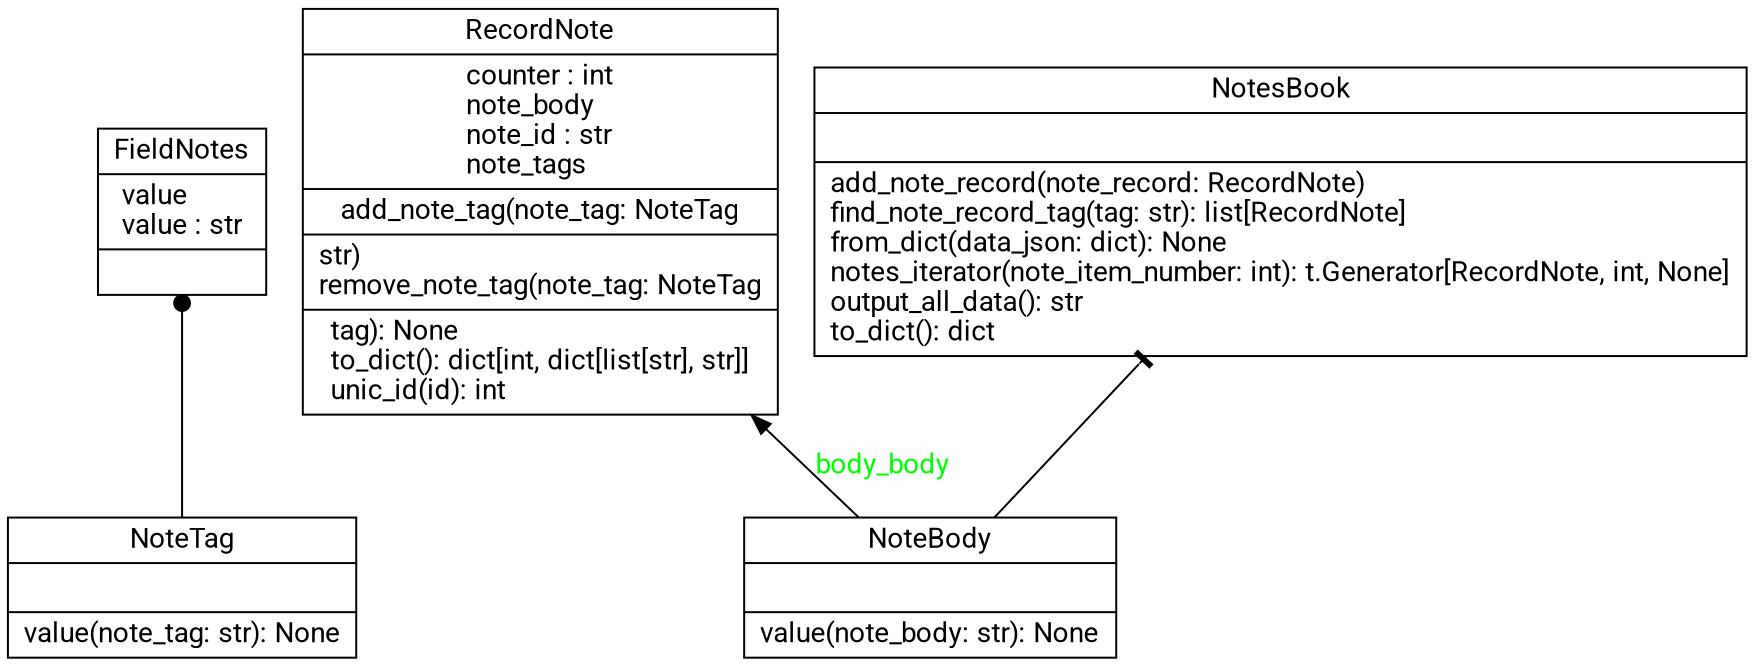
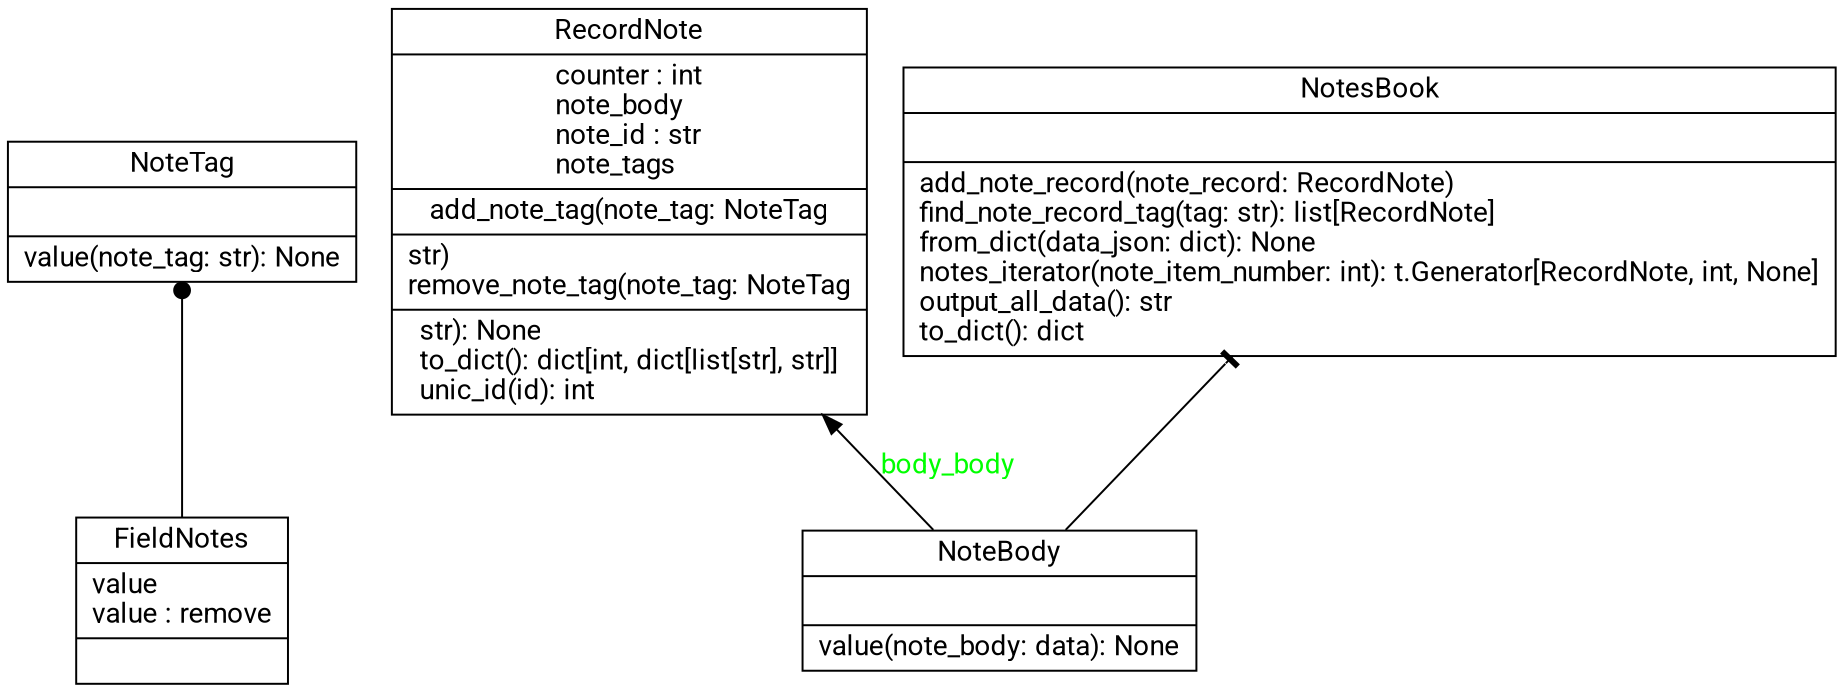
node "FieldNotes": text "value : str" -> "value : remove"
node "RecordNote": text "tag): None" -> "str): None"
edge "NoteTag" -> "FieldNotes": reversed
node "NoteBody": text "value(note_body: str): None" -> "value(note_body: data): None"
